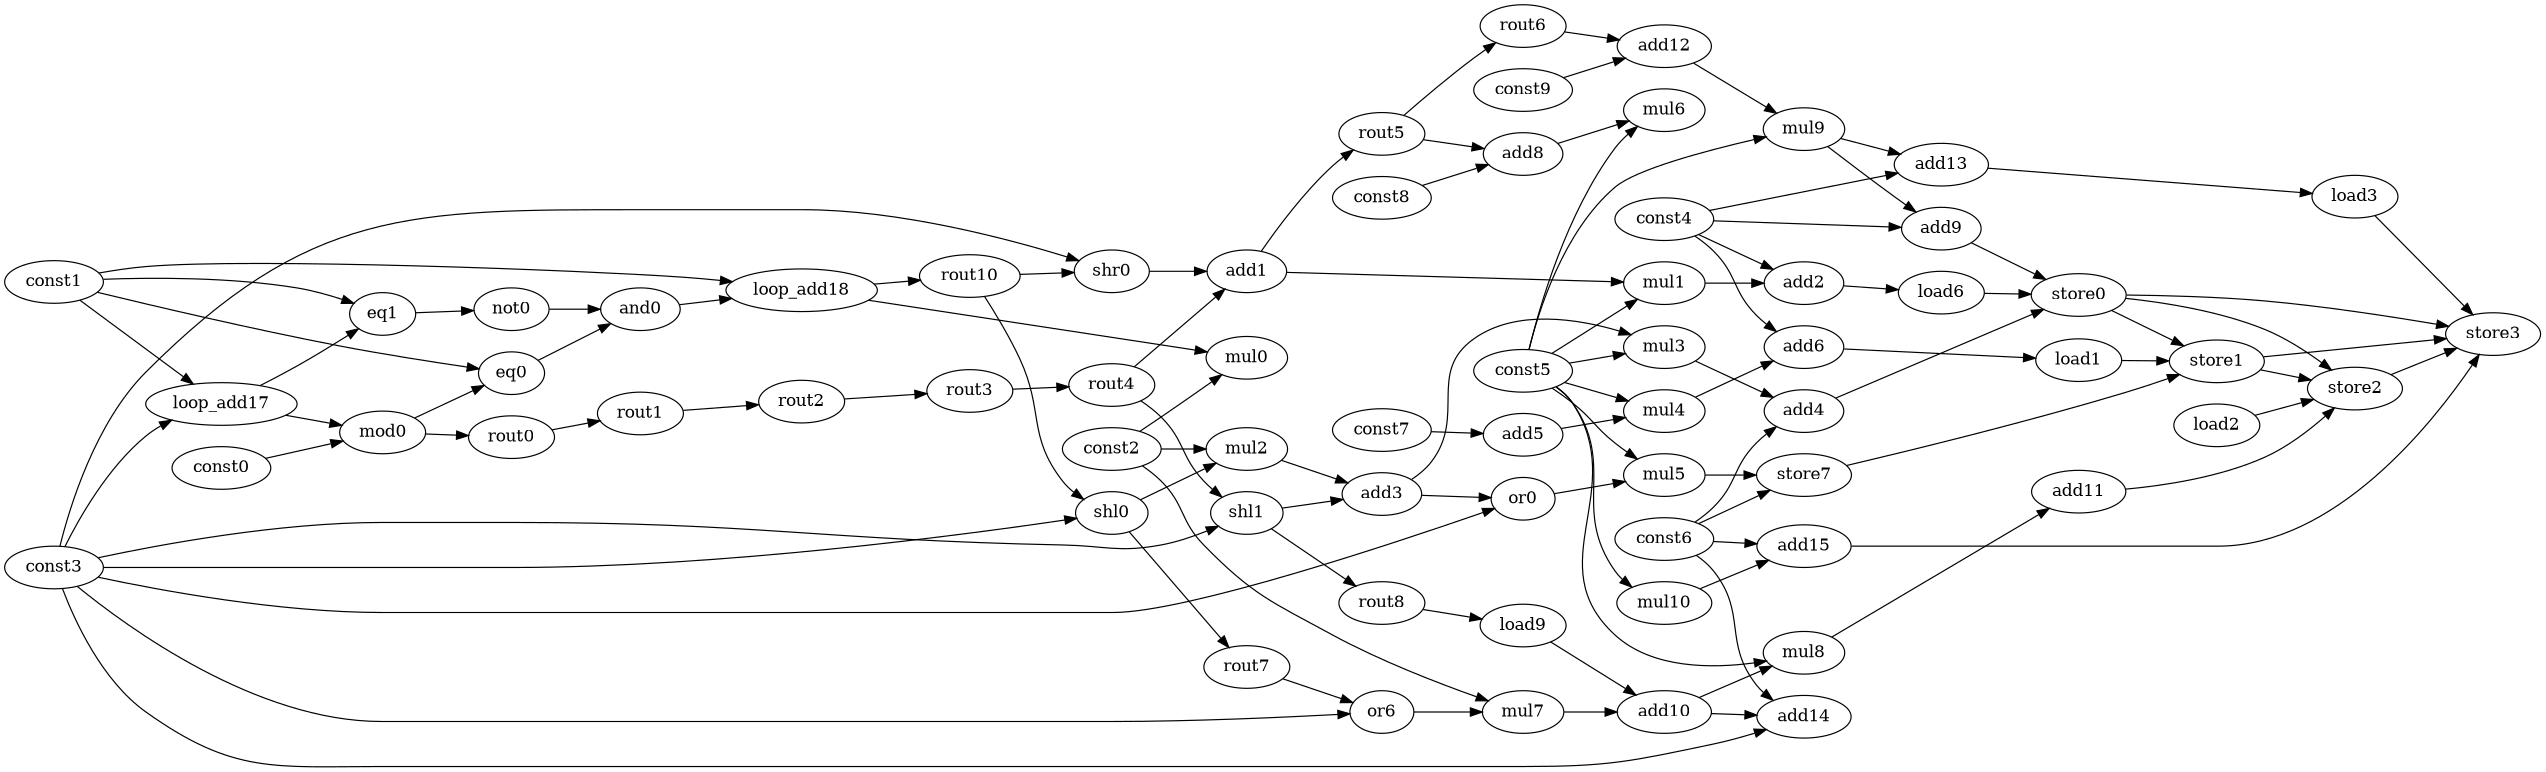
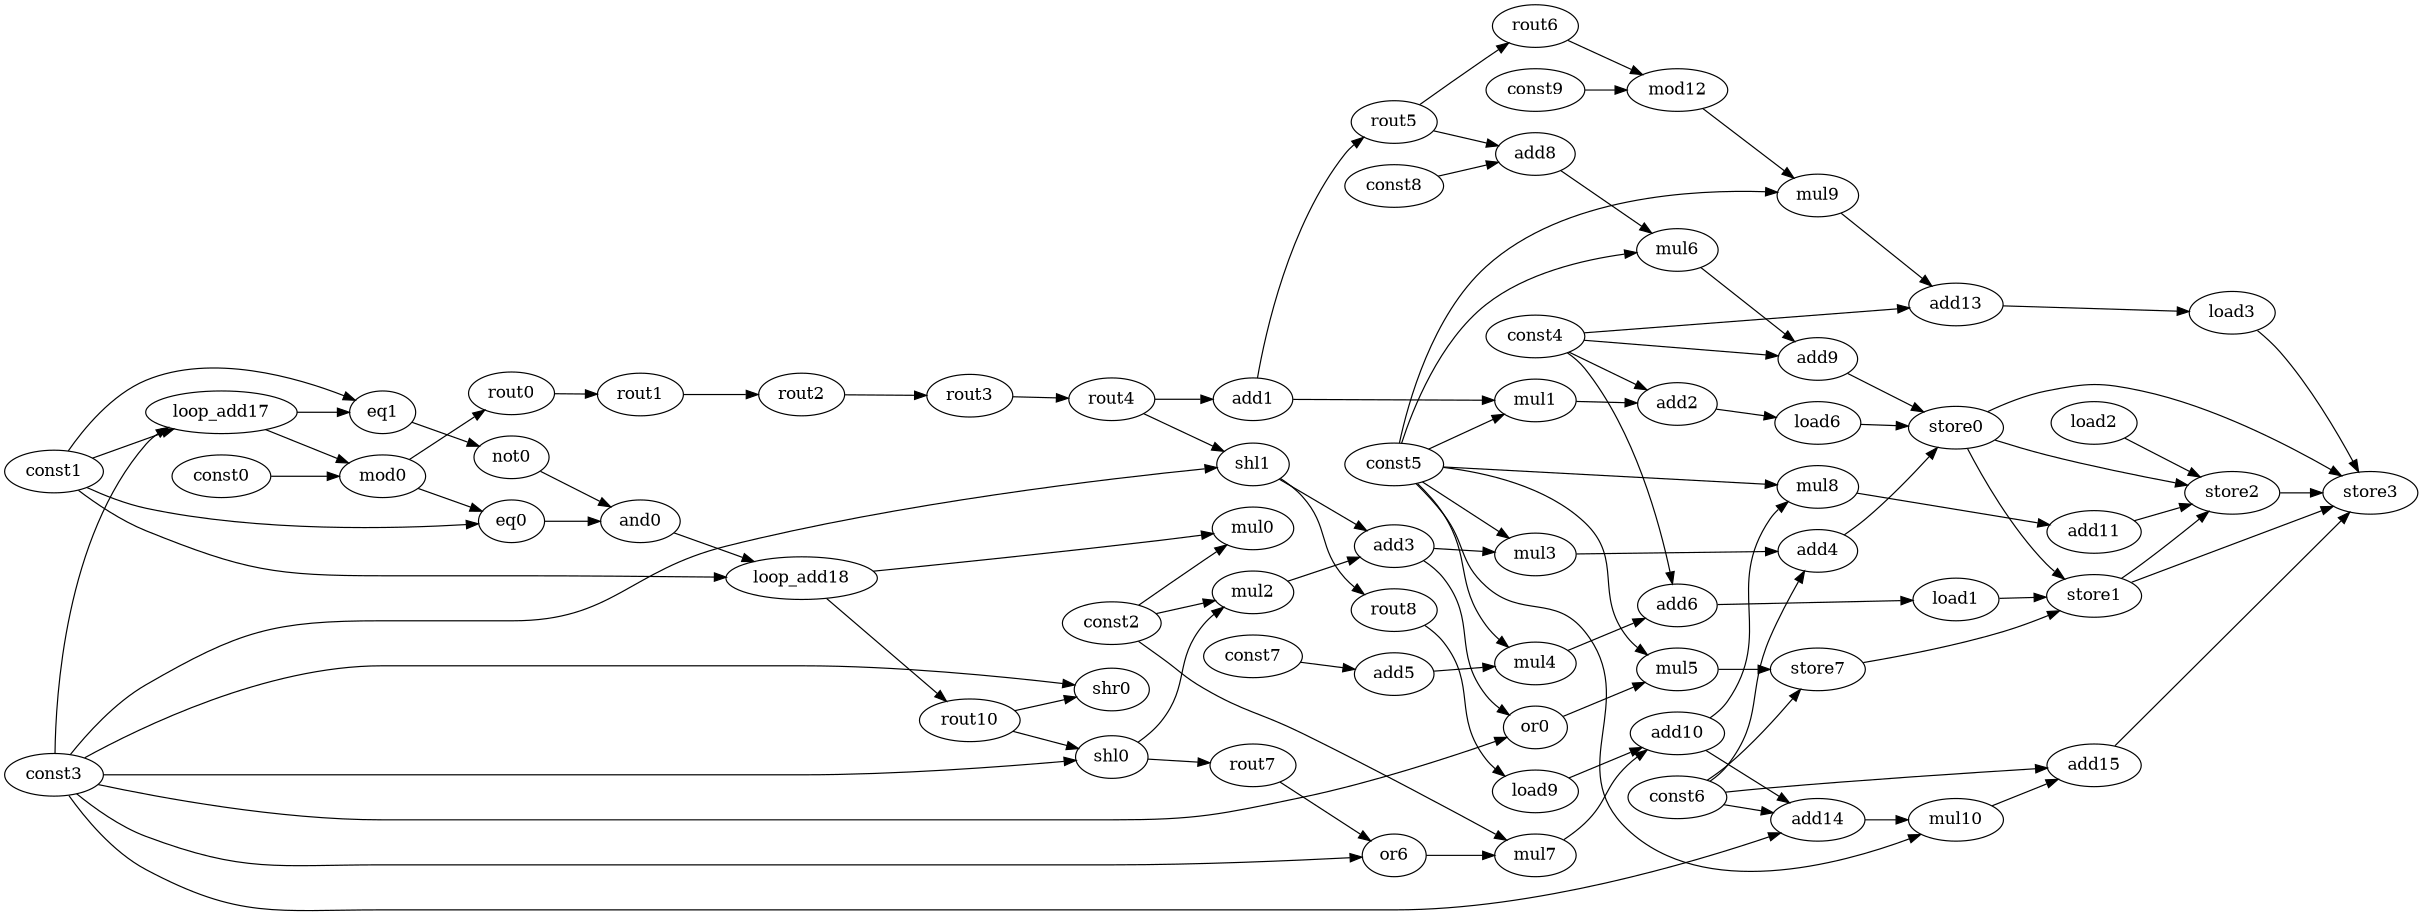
node "add12": label "add12" -> "mod12"
edge "mul9" -> "add9": now "mul6" -> "add9"
edge "shr0" -> "add1": removed
edge "add14" -> "mul10": added
